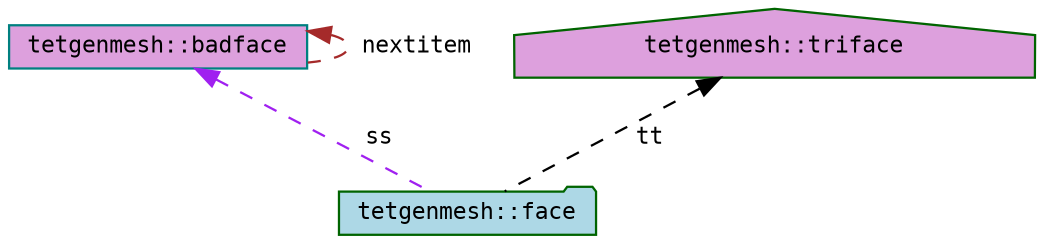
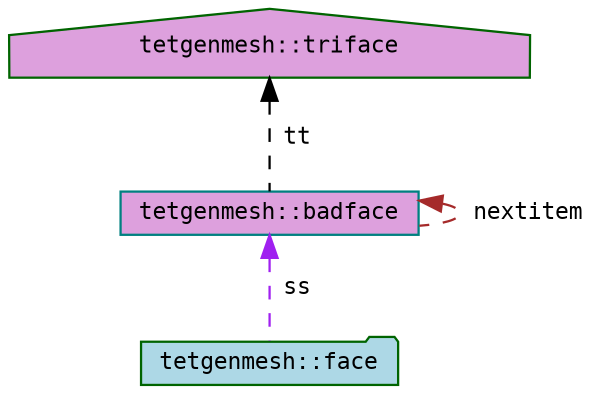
edge "tetgenmesh::face" -> "tetgenmesh::triface": now "tetgenmesh::badface" -> "tetgenmesh::triface"
